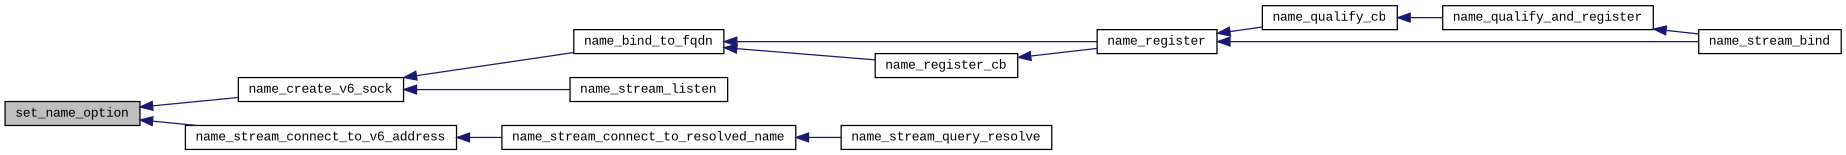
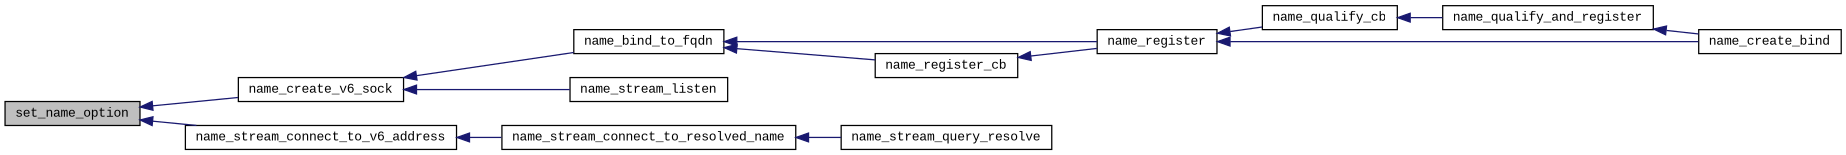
node "name_stream_bind": label "name_stream_bind" -> "name_create_bind"
